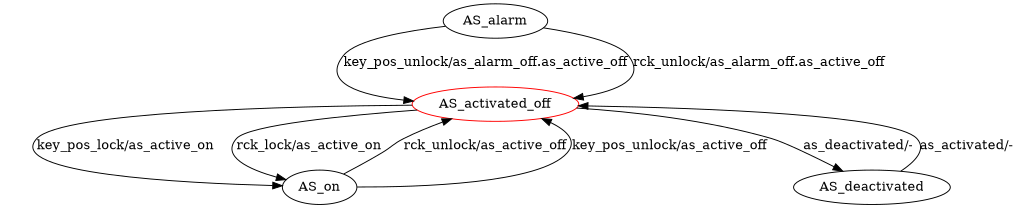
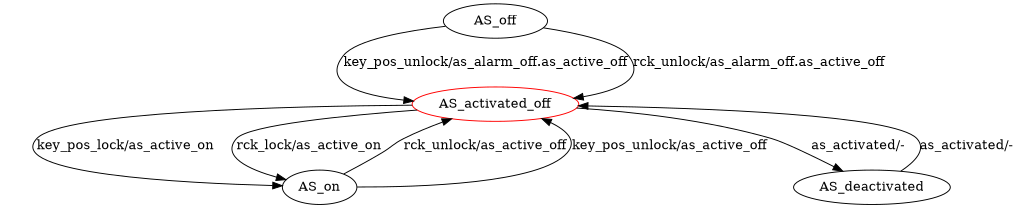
node "AS_alarm": label "AS_alarm" -> "AS_off"
edge "AS_activated_off" -> "AS_deactivated": label "as_deactivated/-" -> "as_activated/-"
